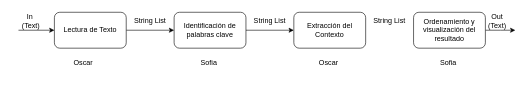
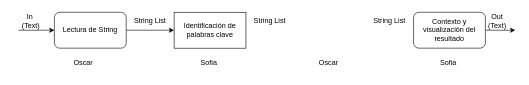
node "Lectura de Texto": label "Lectura de Texto" -> "Lectura de String"
node "Identificación de palabras clave": shape rounded rectangle -> rectangle
edge "Identificación de palabras clave" -> "Extracción del Contexto": removed
node "Extracción del Contexto": removed
node "Ordenamiento y visualización del resultado": label "Ordenamiento y visualización del resultado" -> "Contexto y visualización del resultado"
